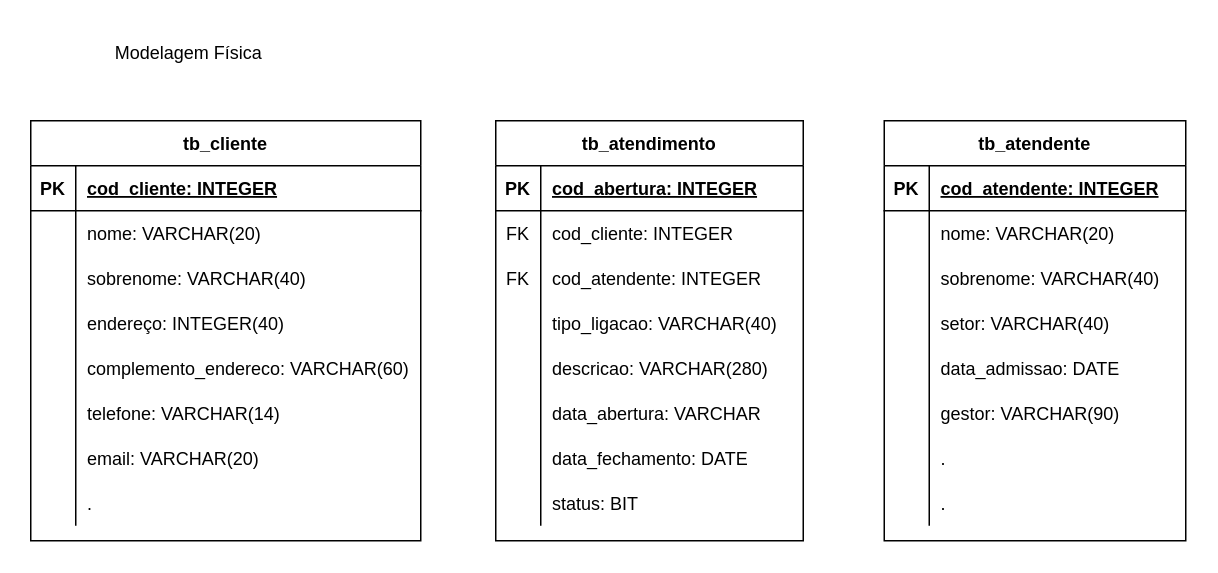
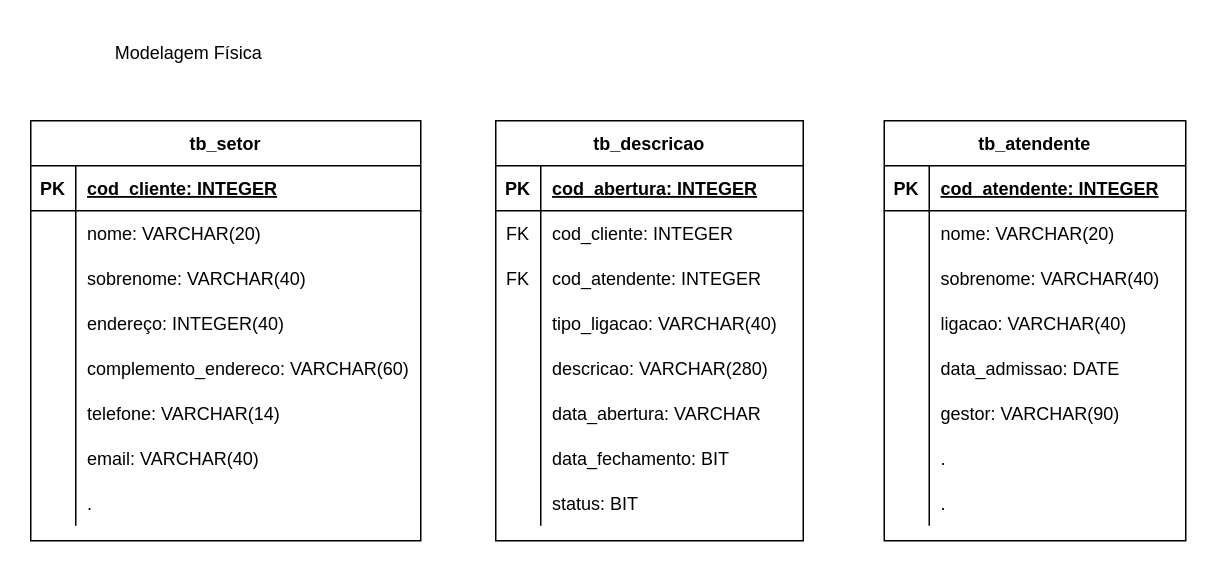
node "tb_cliente": label "tb_cliente" -> "tb_setor"
node "tb_atendimento": label "tb_atendimento" -> "tb_descricao"
node "setor: VARCHAR(40)": label "setor: VARCHAR(40)" -> "ligacao: VARCHAR(40)"
node "email: VARCHAR(20)": label "email: VARCHAR(20)" -> "email: VARCHAR(40)"
node "data_fechamento: DATE": label "data_fechamento: DATE" -> "data_fechamento: BIT"
